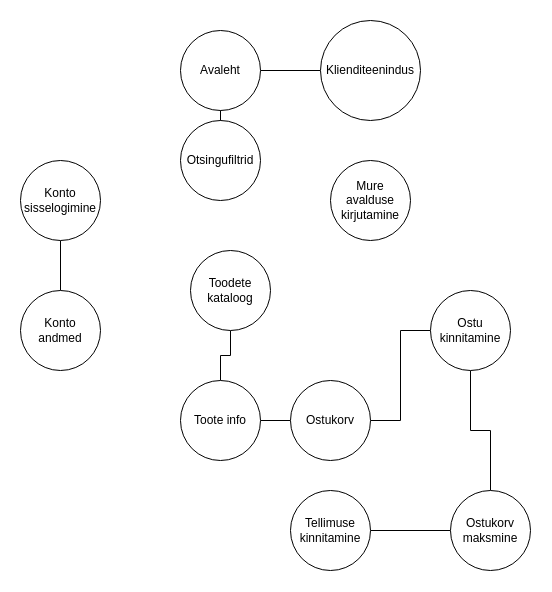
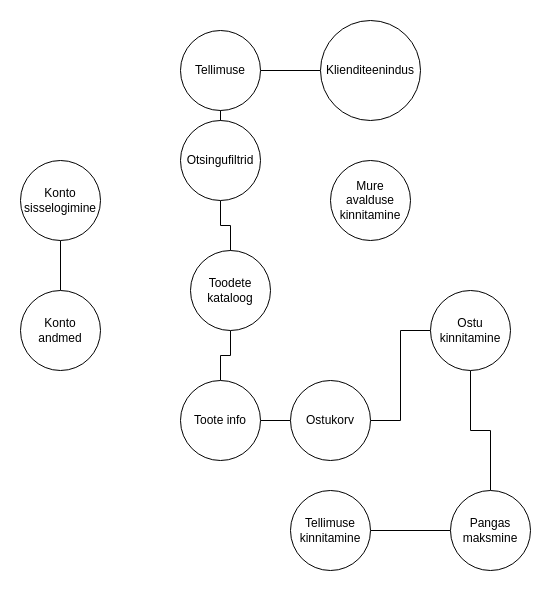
node "Avaleht": label "Avaleht" -> "Tellimuse"
node "Mure avalduse kirjutamine": label "Mure avalduse kirjutamine" -> "Mure avalduse kinnitamine"
edge "Otsingufiltrid" -- "Toodete kataloog": added
node "Ostukorv maksmine": label "Ostukorv maksmine" -> "Pangas maksmine"
